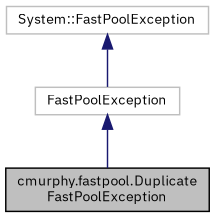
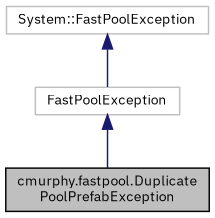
node "cmurphy.fastpool.Duplicate FastPoolException": label "cmurphy.fastpool.Duplicate FastPoolException" -> "cmurphy.fastpool.Duplicate PoolPrefabException"
